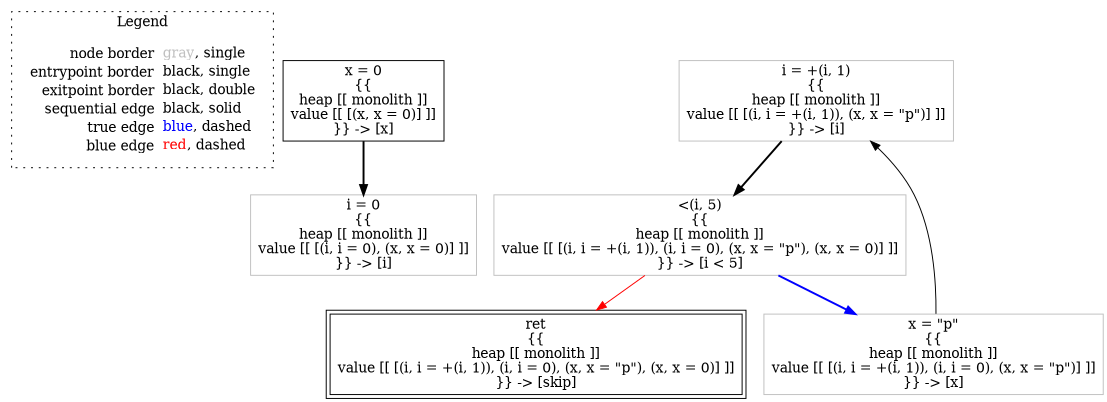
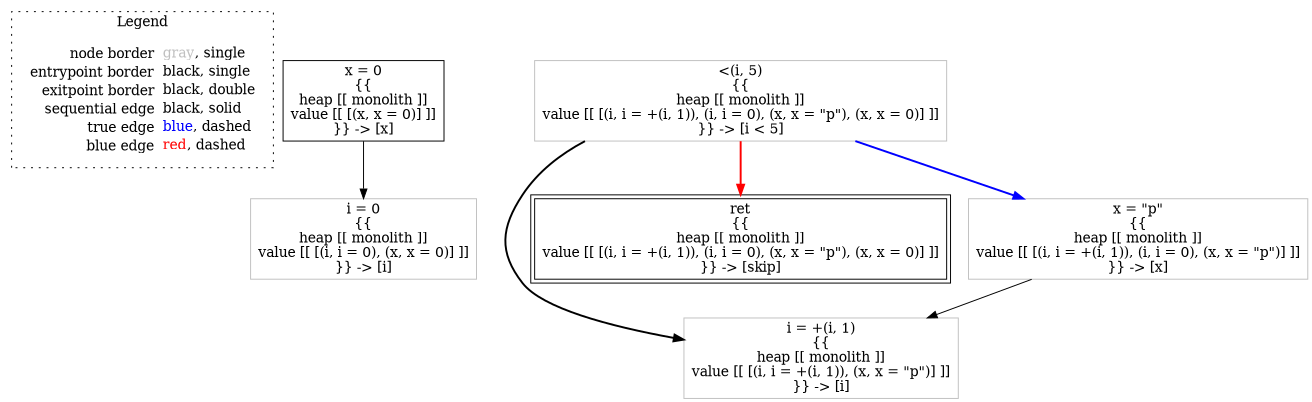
edge "x = 0" -> "i = 0": style bold -> solid
edge "i = +(i, 1)" -> "<(i, 5)": reversed
edge "<(i, 5)" -> "ret": style solid -> bold
